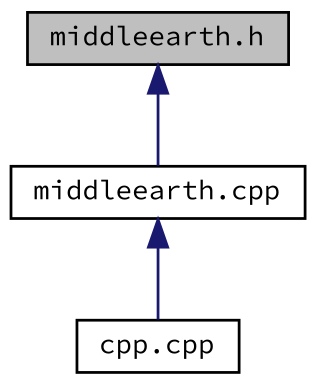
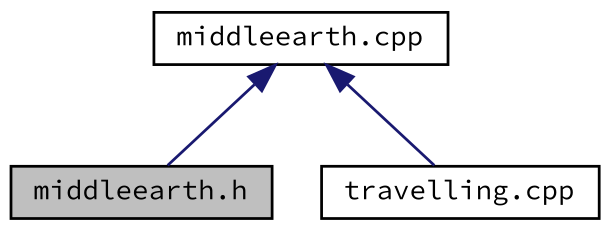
edge "middleearth.cpp" -> "middleearth.h": reversed
node "cpp.cpp": label "cpp.cpp" -> "travelling.cpp"
